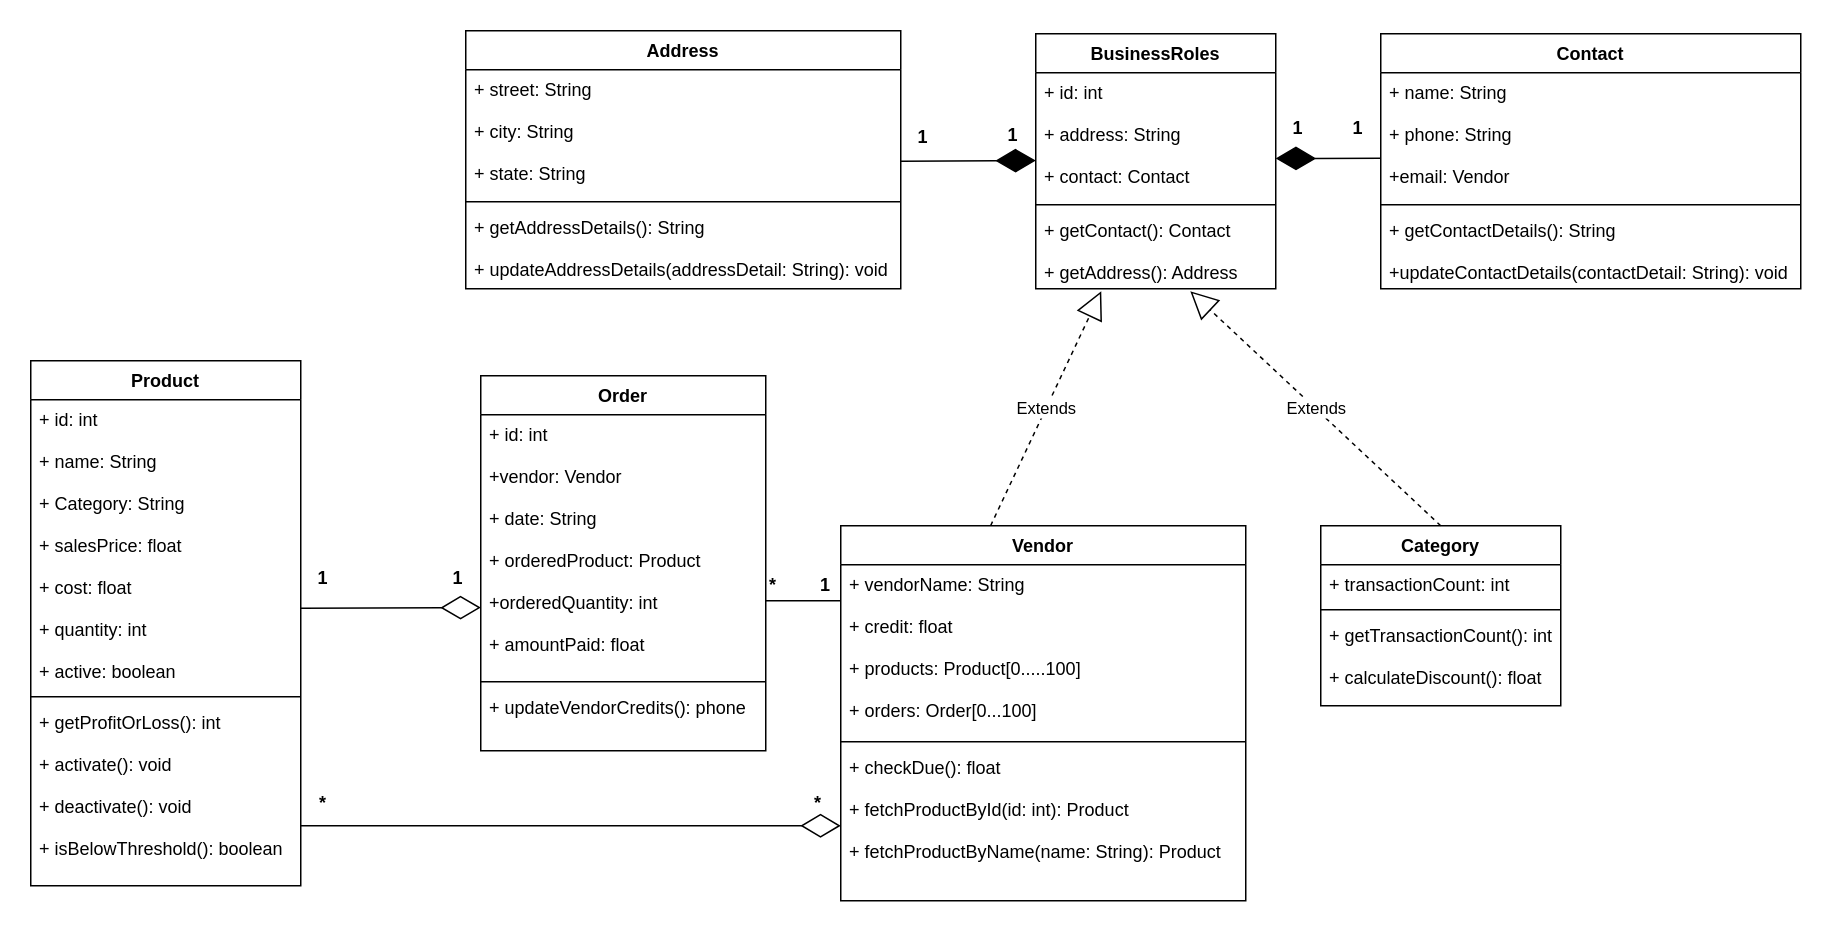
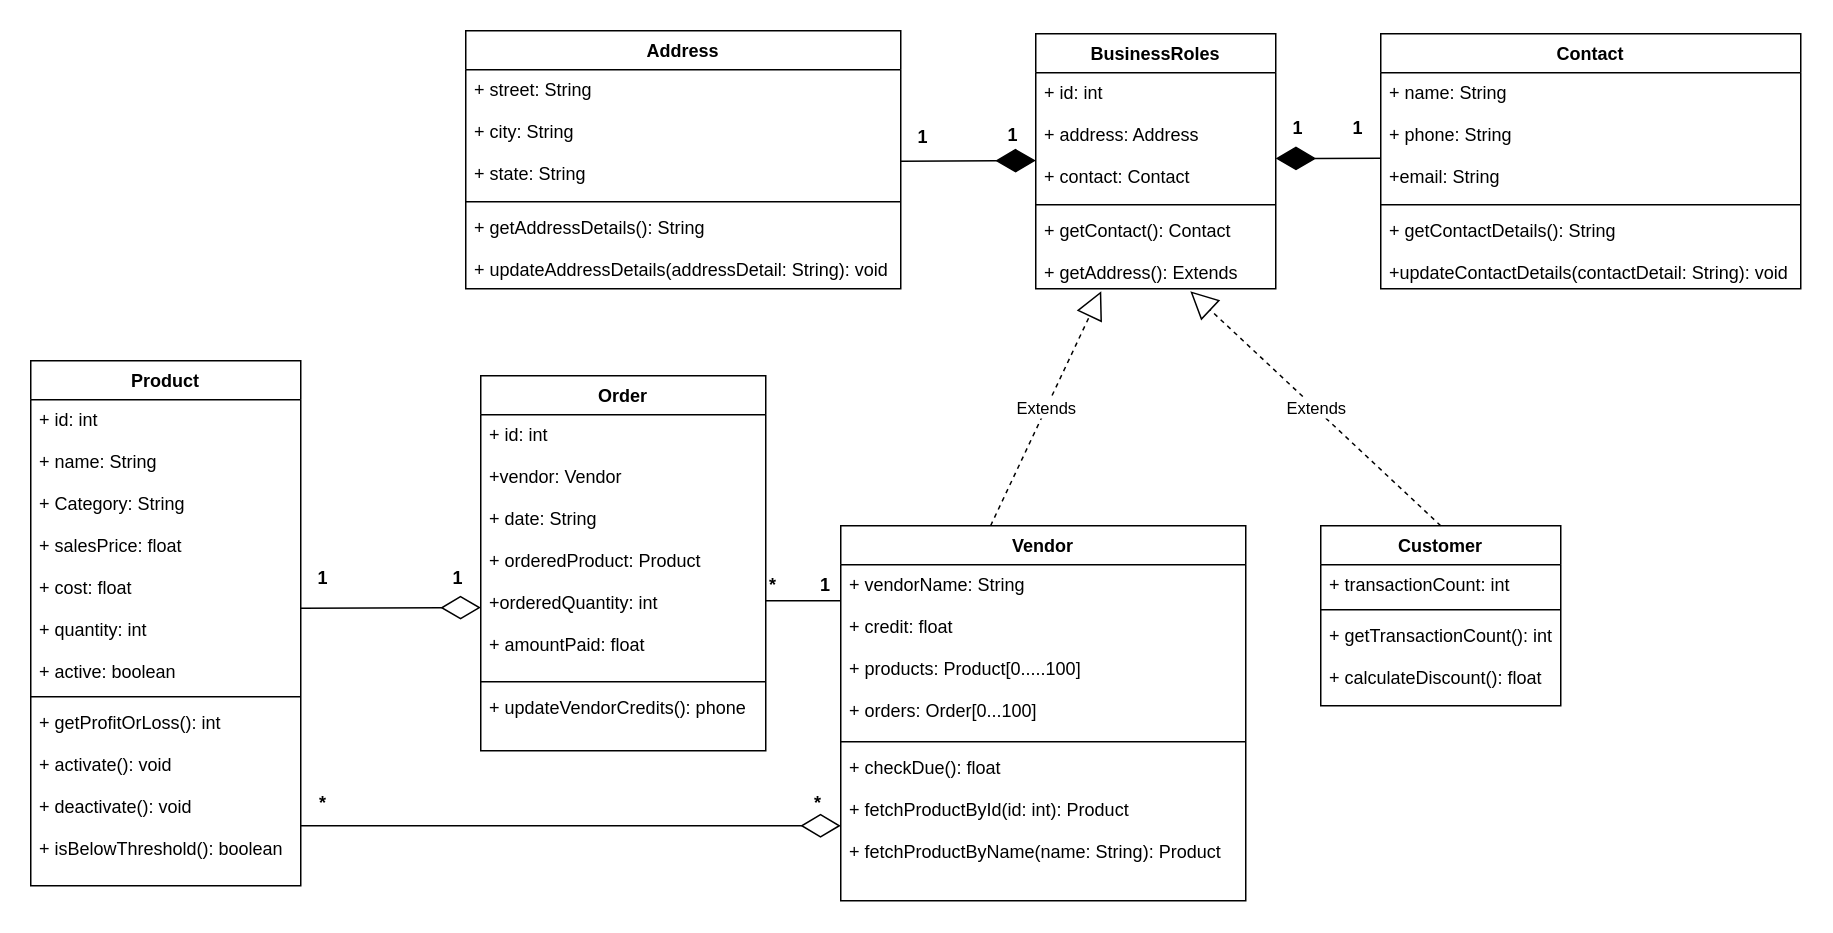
node "+ id: int + address: String + contact: Contact": label "+ id: int + address: String + contact: Contact" -> "+ id: int + address: Address + contact: Contact"
node "+ name: String + phone: String +email: Vendor": label "+ name: String + phone: String +email: Vendor" -> "+ name: String + phone: String +email: String"
node "+ getContact(): Contact + getAddress(): Address": label "+ getContact(): Contact + getAddress(): Address" -> "+ getContact(): Contact + getAddress(): Extends"
node "Category": label "Category" -> "Customer"
